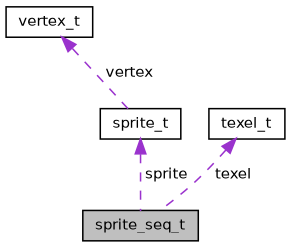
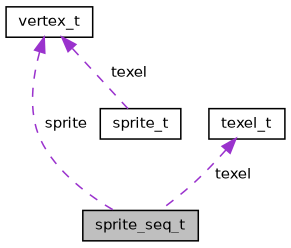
edge "sprite_t" -> "vertex_t": label " vertex" -> " texel"
edge "sprite_seq_t" -> "sprite_t": now "sprite_seq_t" -> "vertex_t"
